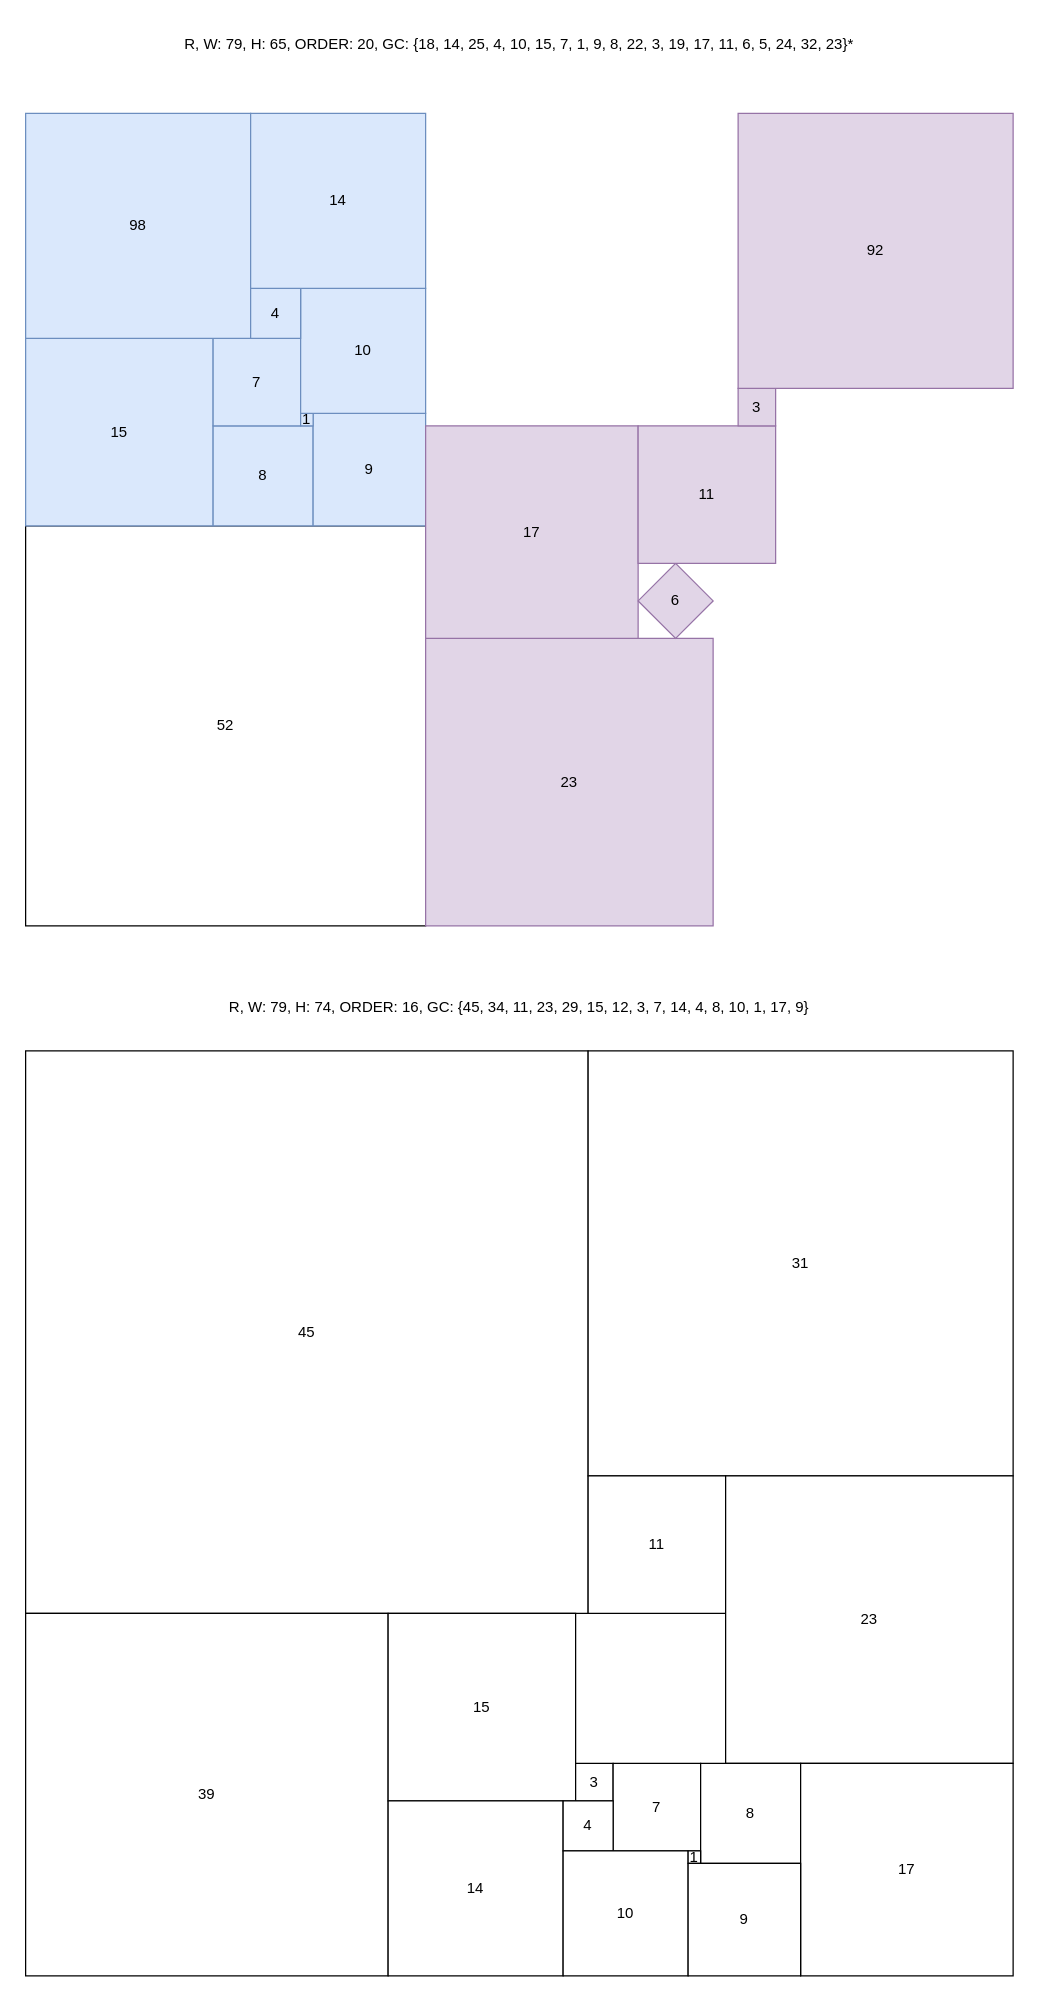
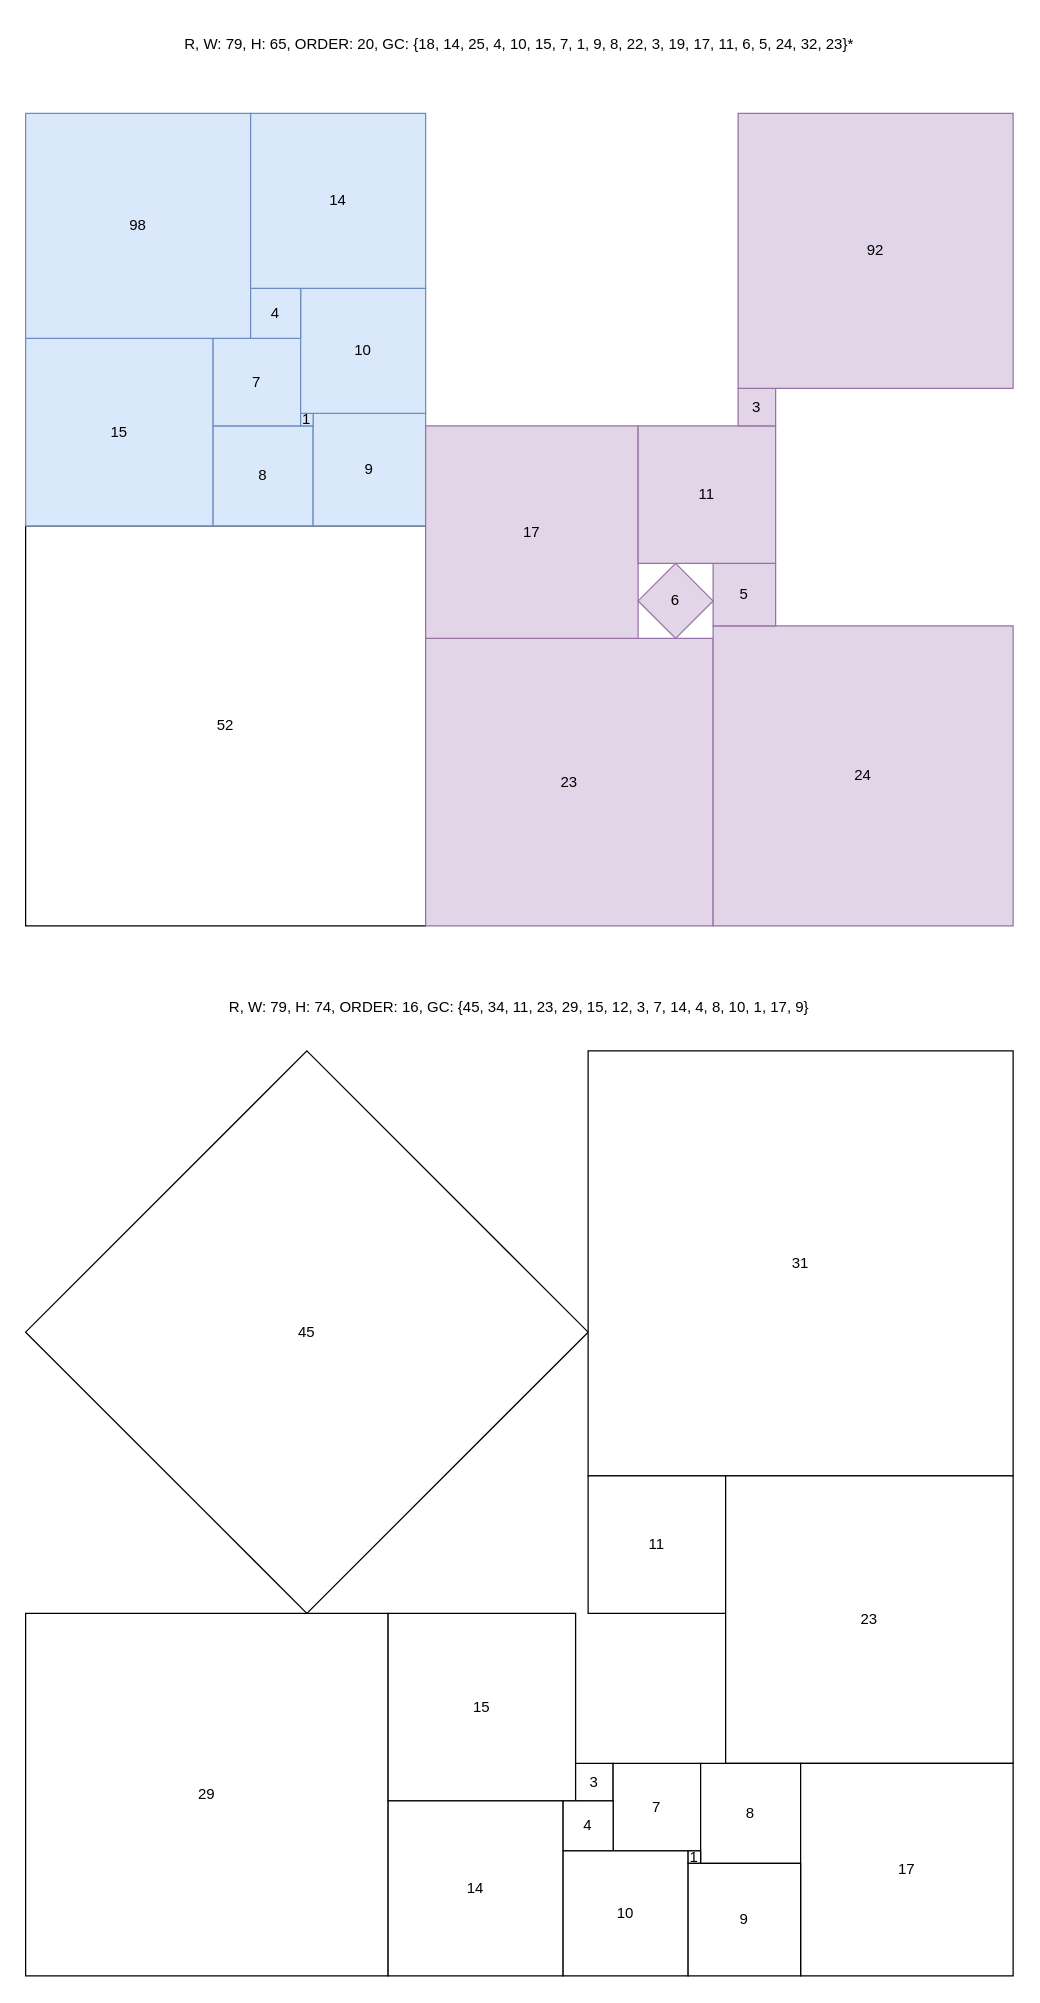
node "5": added
node "24": added
node "45": shape rectangle -> diamond
node "39": label "39" -> "29"
